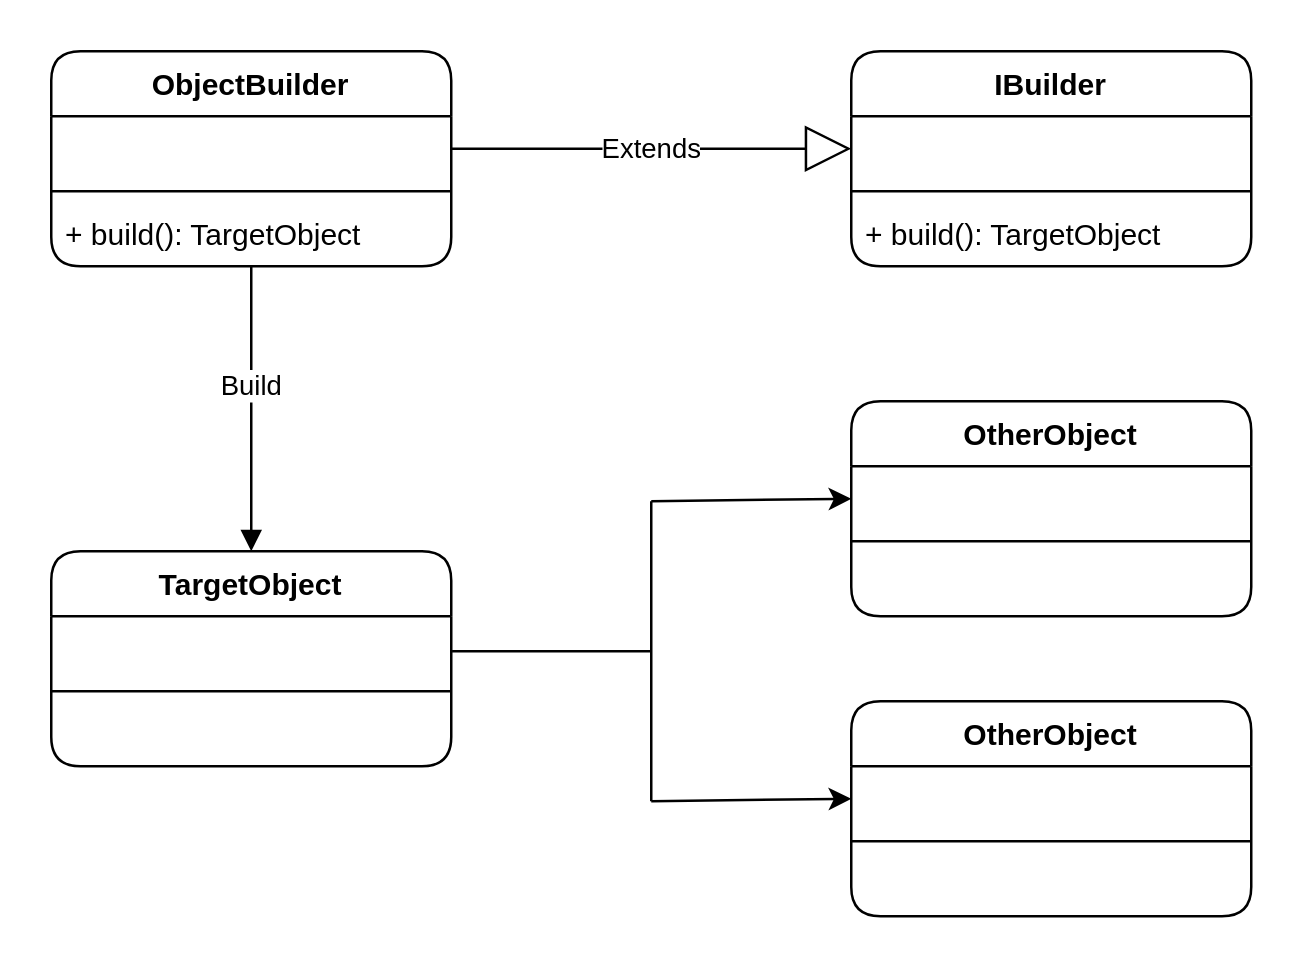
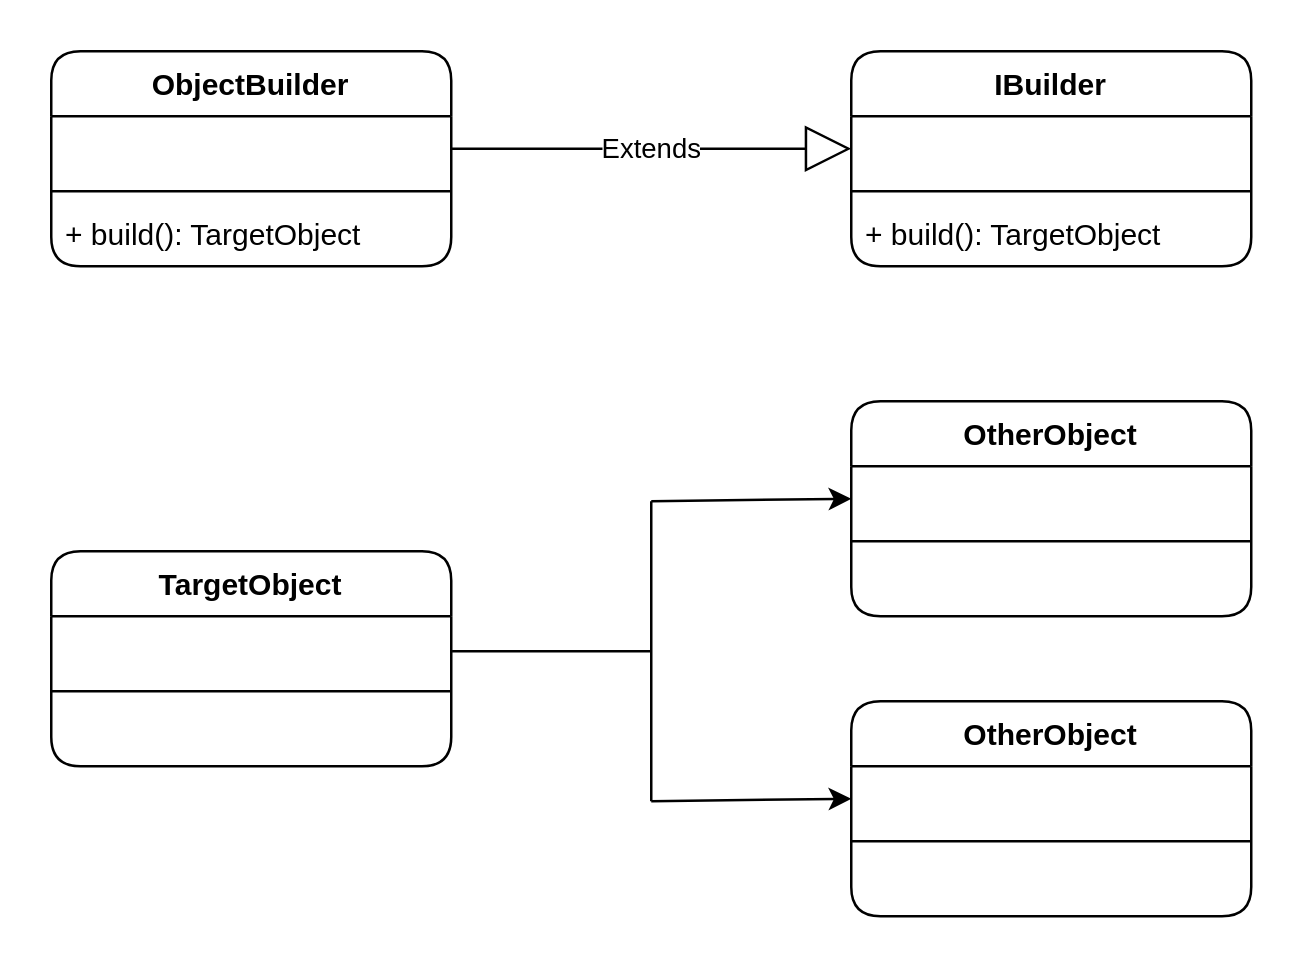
edge "ObjectBuilder" -> "TargetObject": removed, label "Build"
